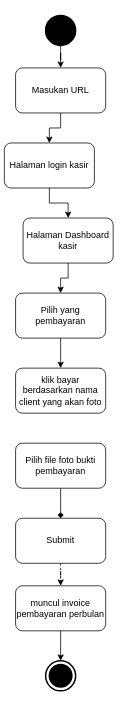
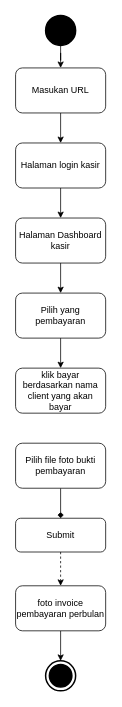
node "Halaman login kasir": moved (49, 165) -> (60, 165)
node "Halaman Dashboard kasir": moved (68, 240) -> (60, 240)
node "klik bayar berdasarkan nama client yang akan foto": label "klik bayar berdasarkan nama client yang akan foto" -> "klik bayar berdasarkan nama client yang akan bayar"
node "Submit": size 90x45 -> 90x34
node "muncul invoice pembayaran perbulan": label "muncul invoice pembayaran perbulan" -> "foto invoice pembayaran perbulan"
